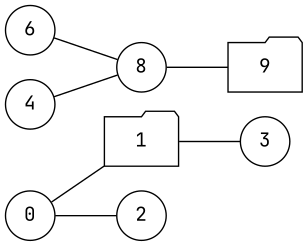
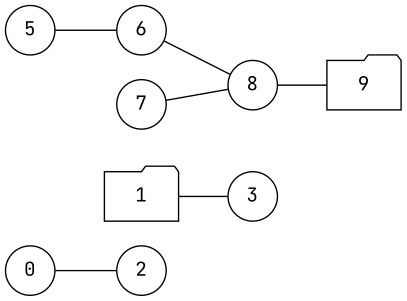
node "5": added
node "4": label "4" -> "7"
edge "1" -- "0": removed
